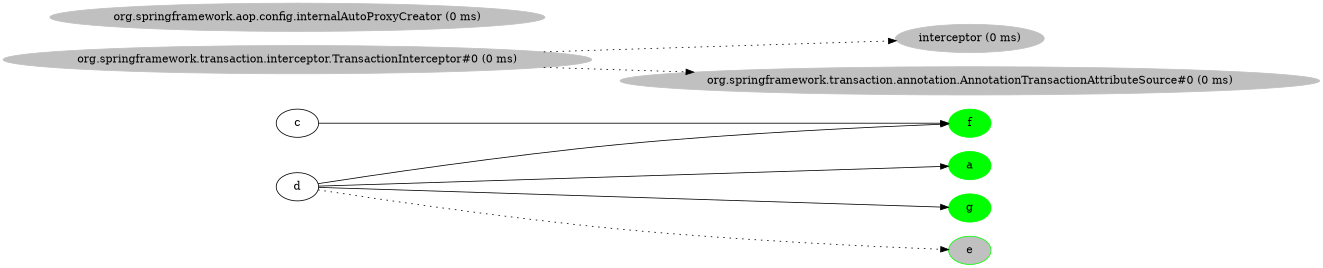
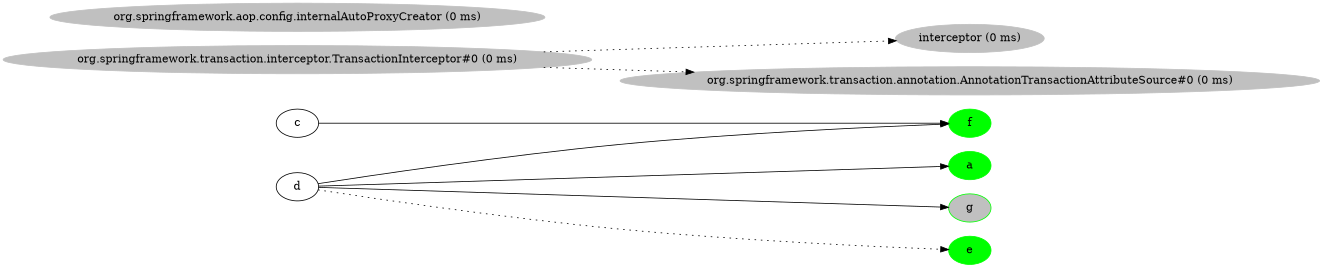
node "g": fillcolor green -> grey
node "e": fillcolor grey -> green
